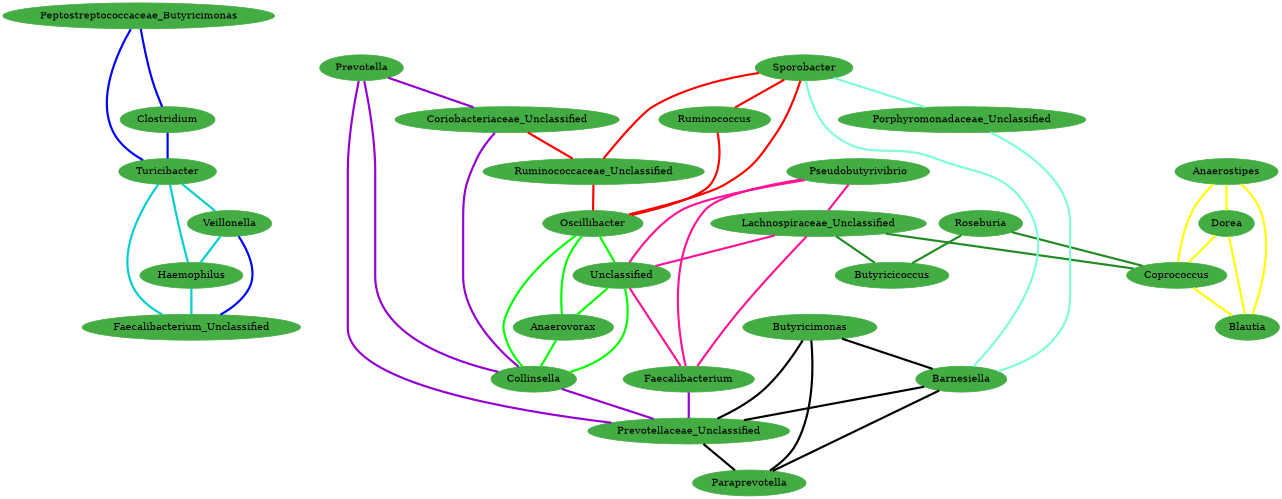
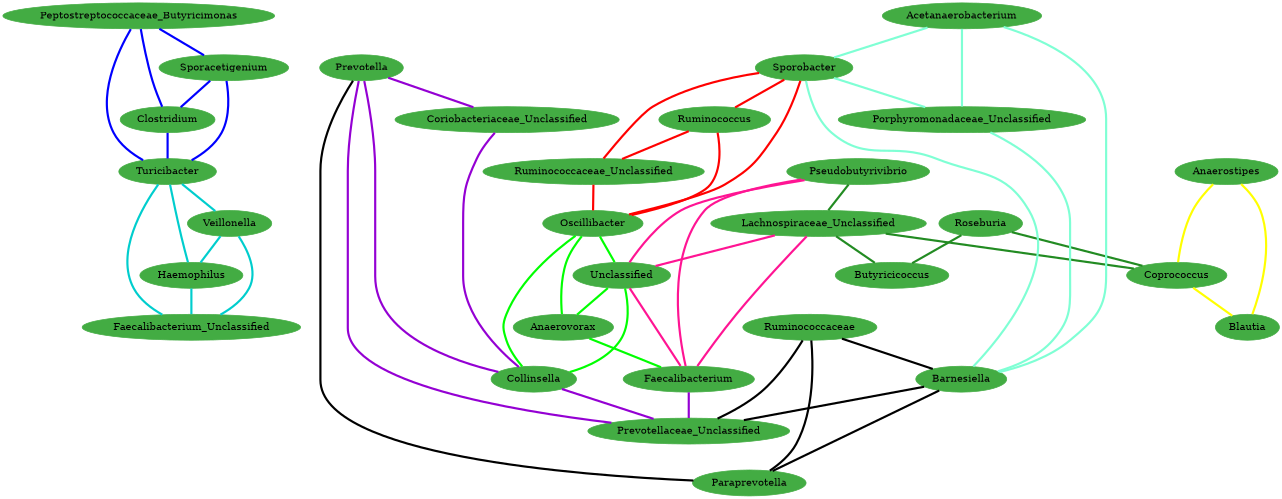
node "Acetanaerobacterium": added
node "Sporacetigenium": added
edge "Coriobacteriaceae_Unclassified" -- "Ruminococcaceae_Unclassified": now "Ruminococcus" -- "Ruminococcaceae_Unclassified"
edge "Pseudobutyrivibrio" -- "Lachnospiraceae_Unclassified": color deeppink -> forestgreen
node "Dorea": removed
edge "Veillonella" -- "Faecalibacterium_Unclassified": color blue -> cyan3
node "Butyricimonas": label "Butyricimonas" -> "Ruminococcaceae"
edge "Anaerovorax" -- "Collinsella": now "Anaerovorax" -- "Faecalibacterium"
edge "Prevotellaceae_Unclassified" -- "Paraprevotella": now "Prevotella" -- "Paraprevotella"
